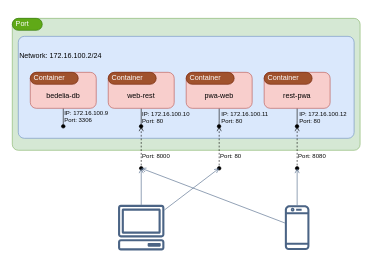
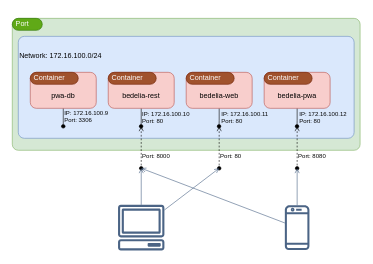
node "Network: 172.16.100.2/24": label "Network: 172.16.100.2/24" -> "Network: 172.16.100.0/24"
node "bedelia-db": label "bedelia-db" -> "pwa-db"
node "web-rest": label "web-rest" -> "bedelia-rest"
node "pwa-web": label "pwa-web" -> "bedelia-web"
node "rest-pwa": label "rest-pwa" -> "bedelia-pwa"
